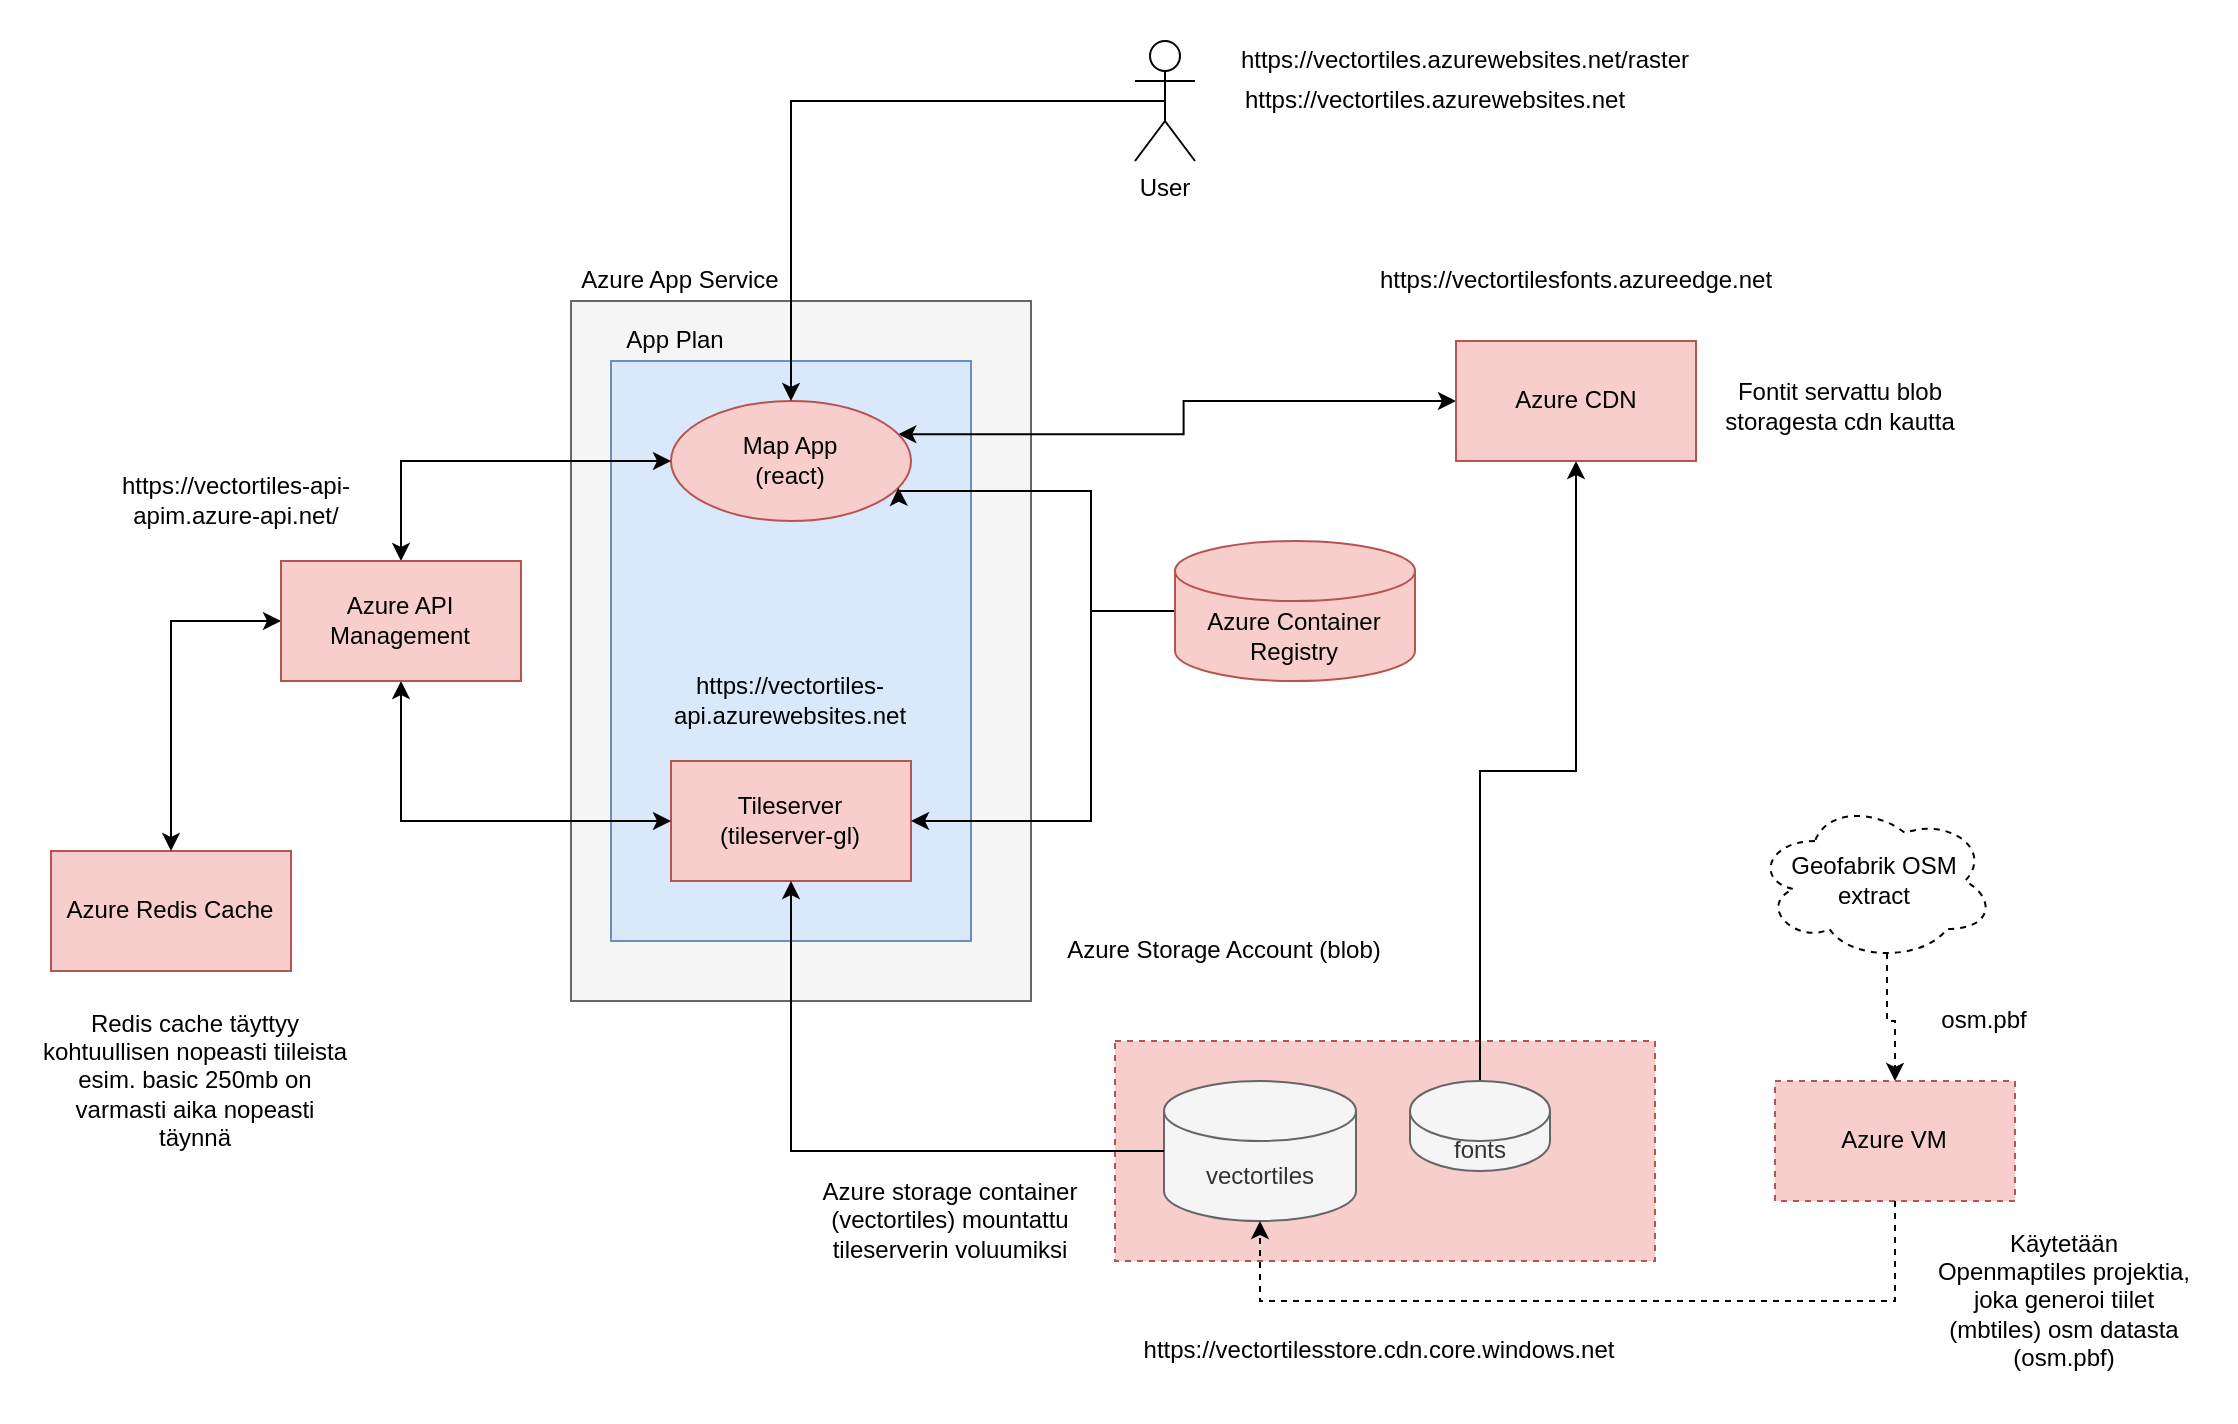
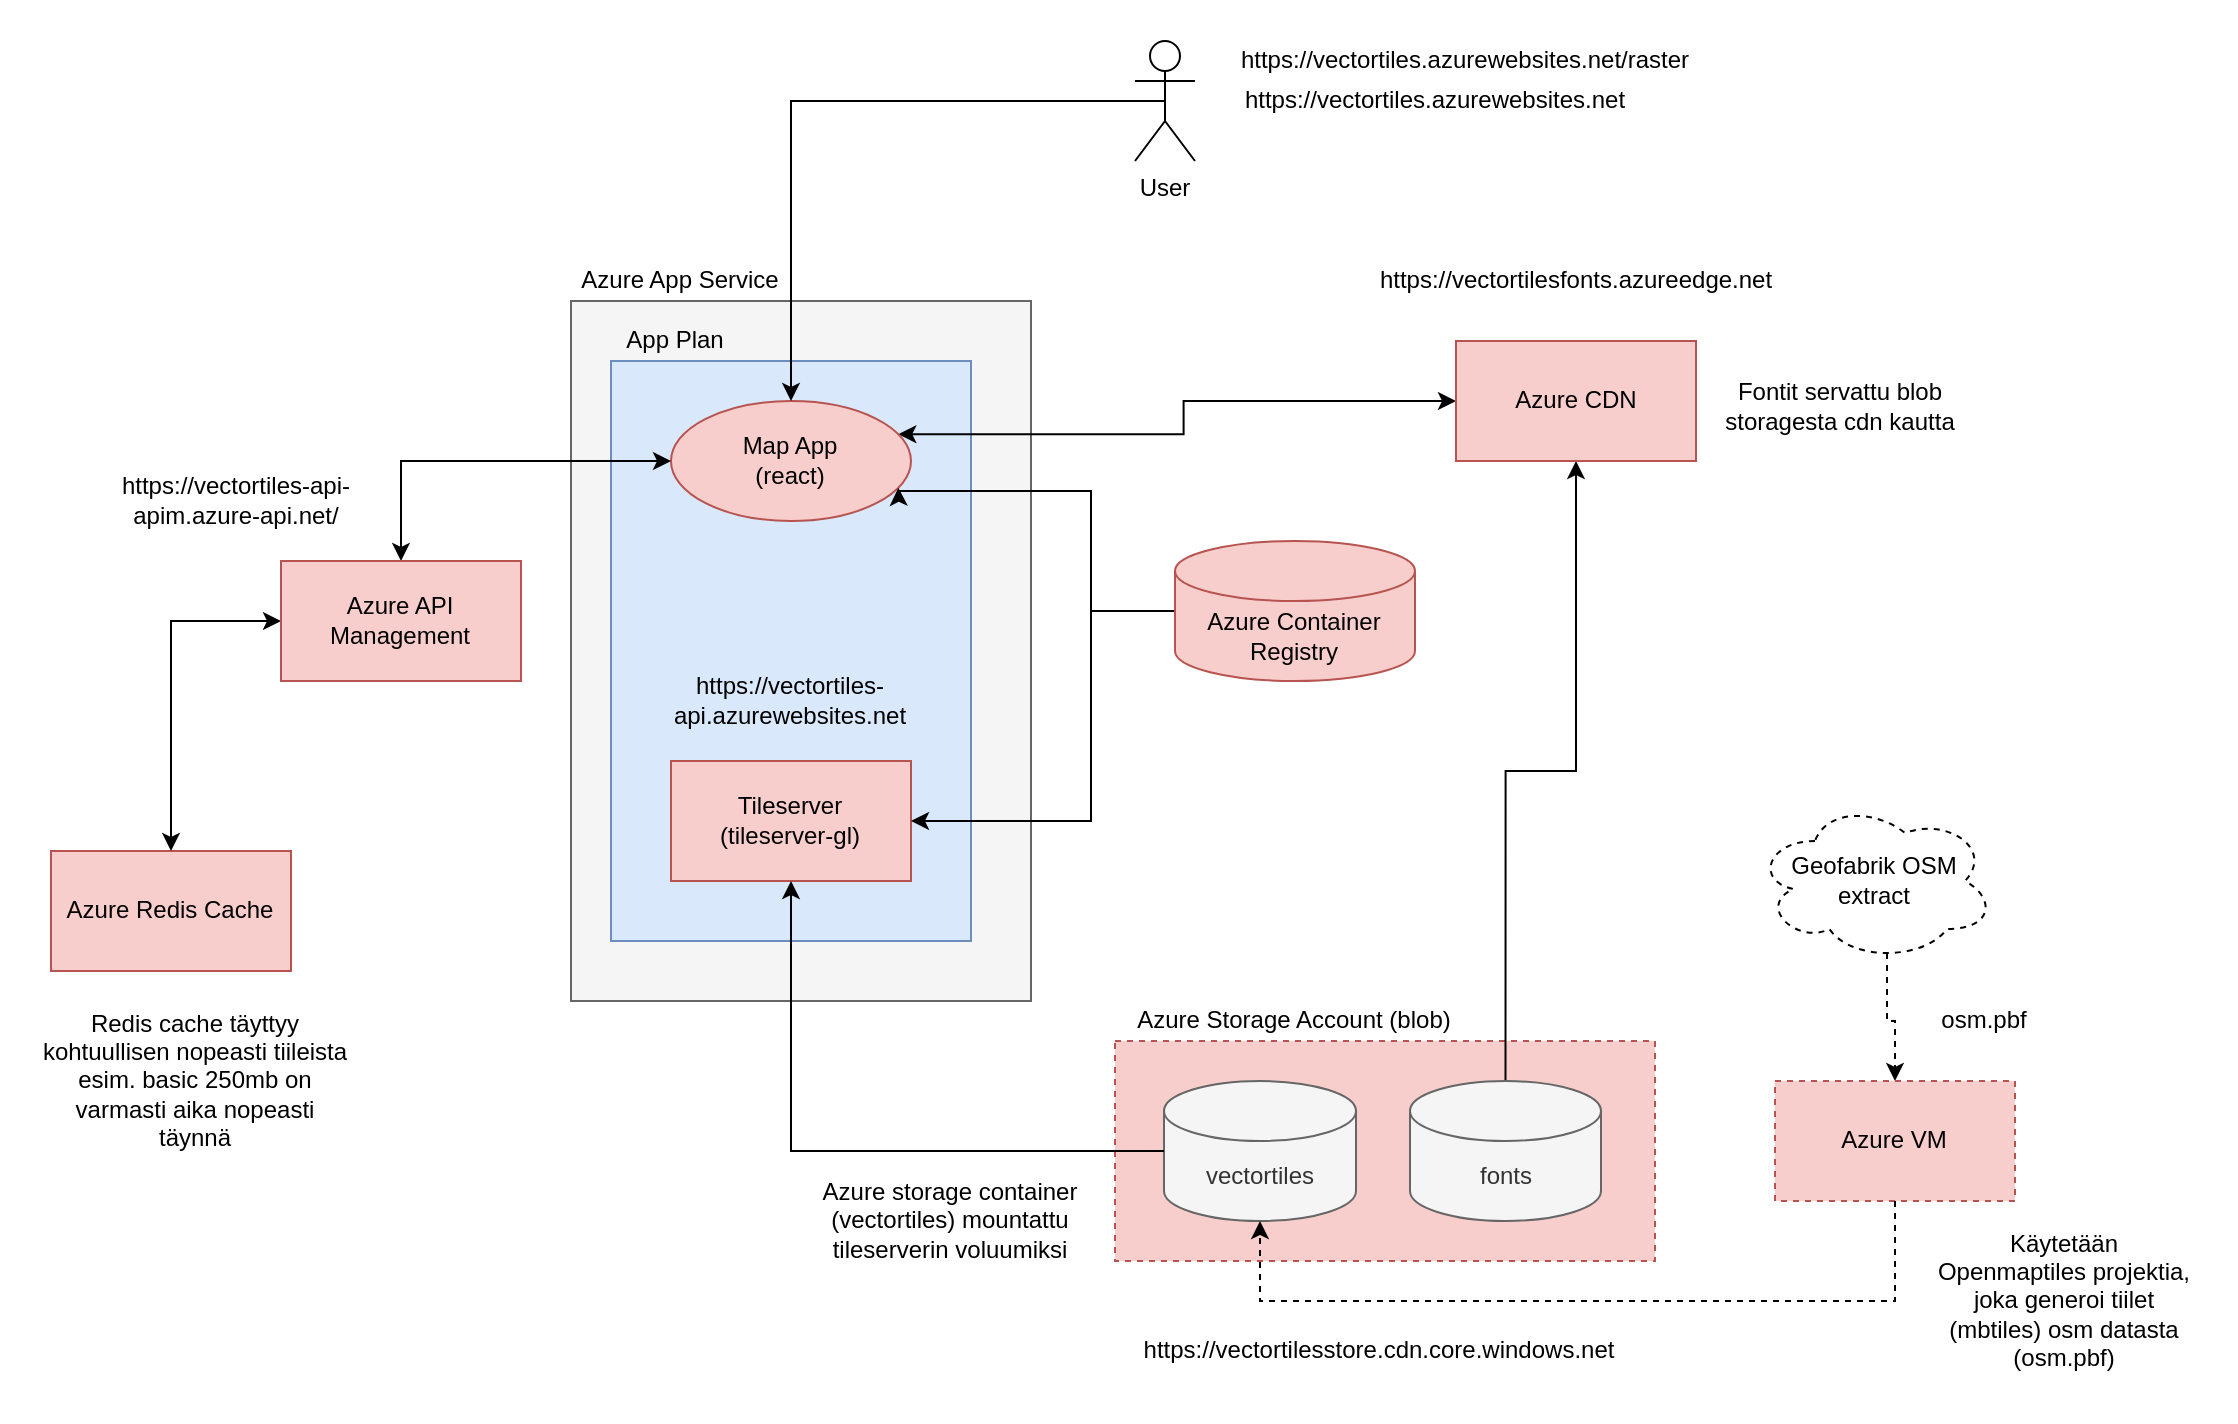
edge "Azure API Management" -- "Tileserver (tileserver-gl)": removed
node "Azure Storage Account (blob)": moved (1225, 951) -> (1295, 1021)
node "fonts": size 140x90 -> 191x140
